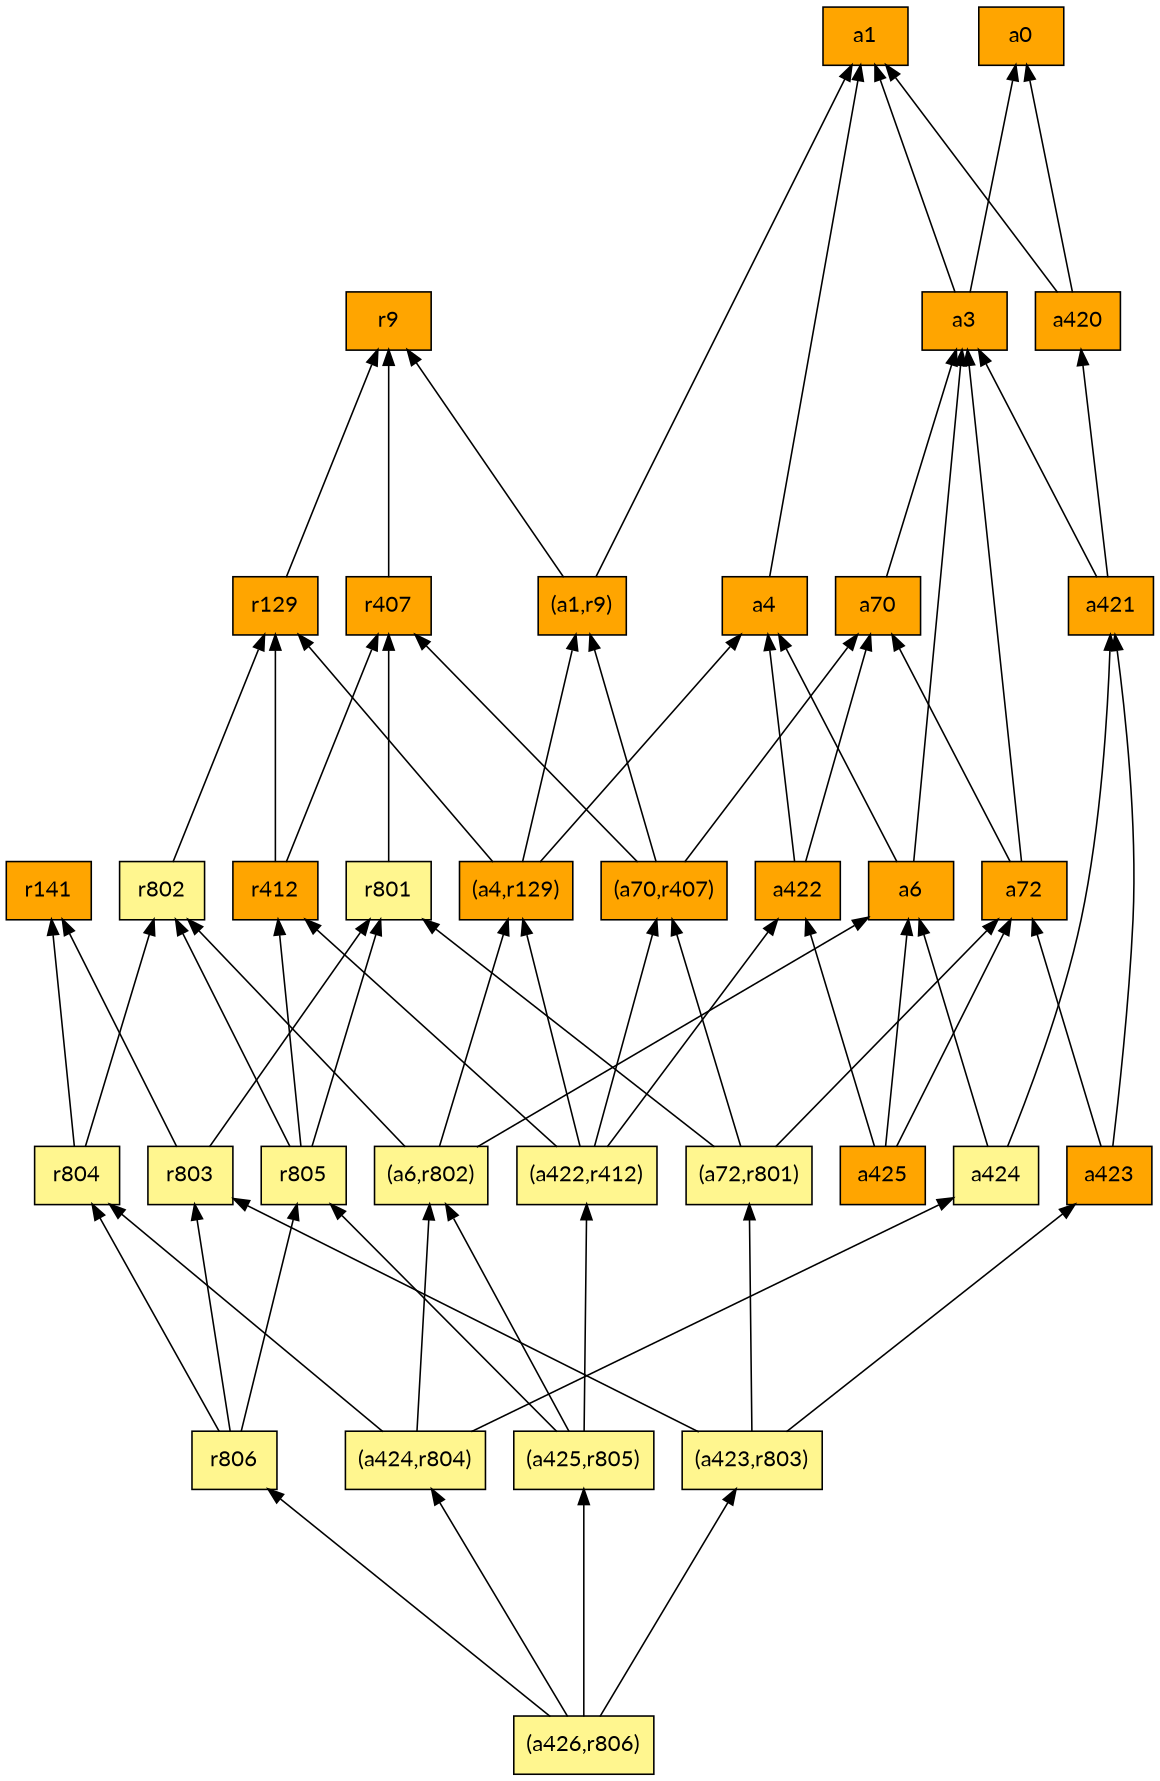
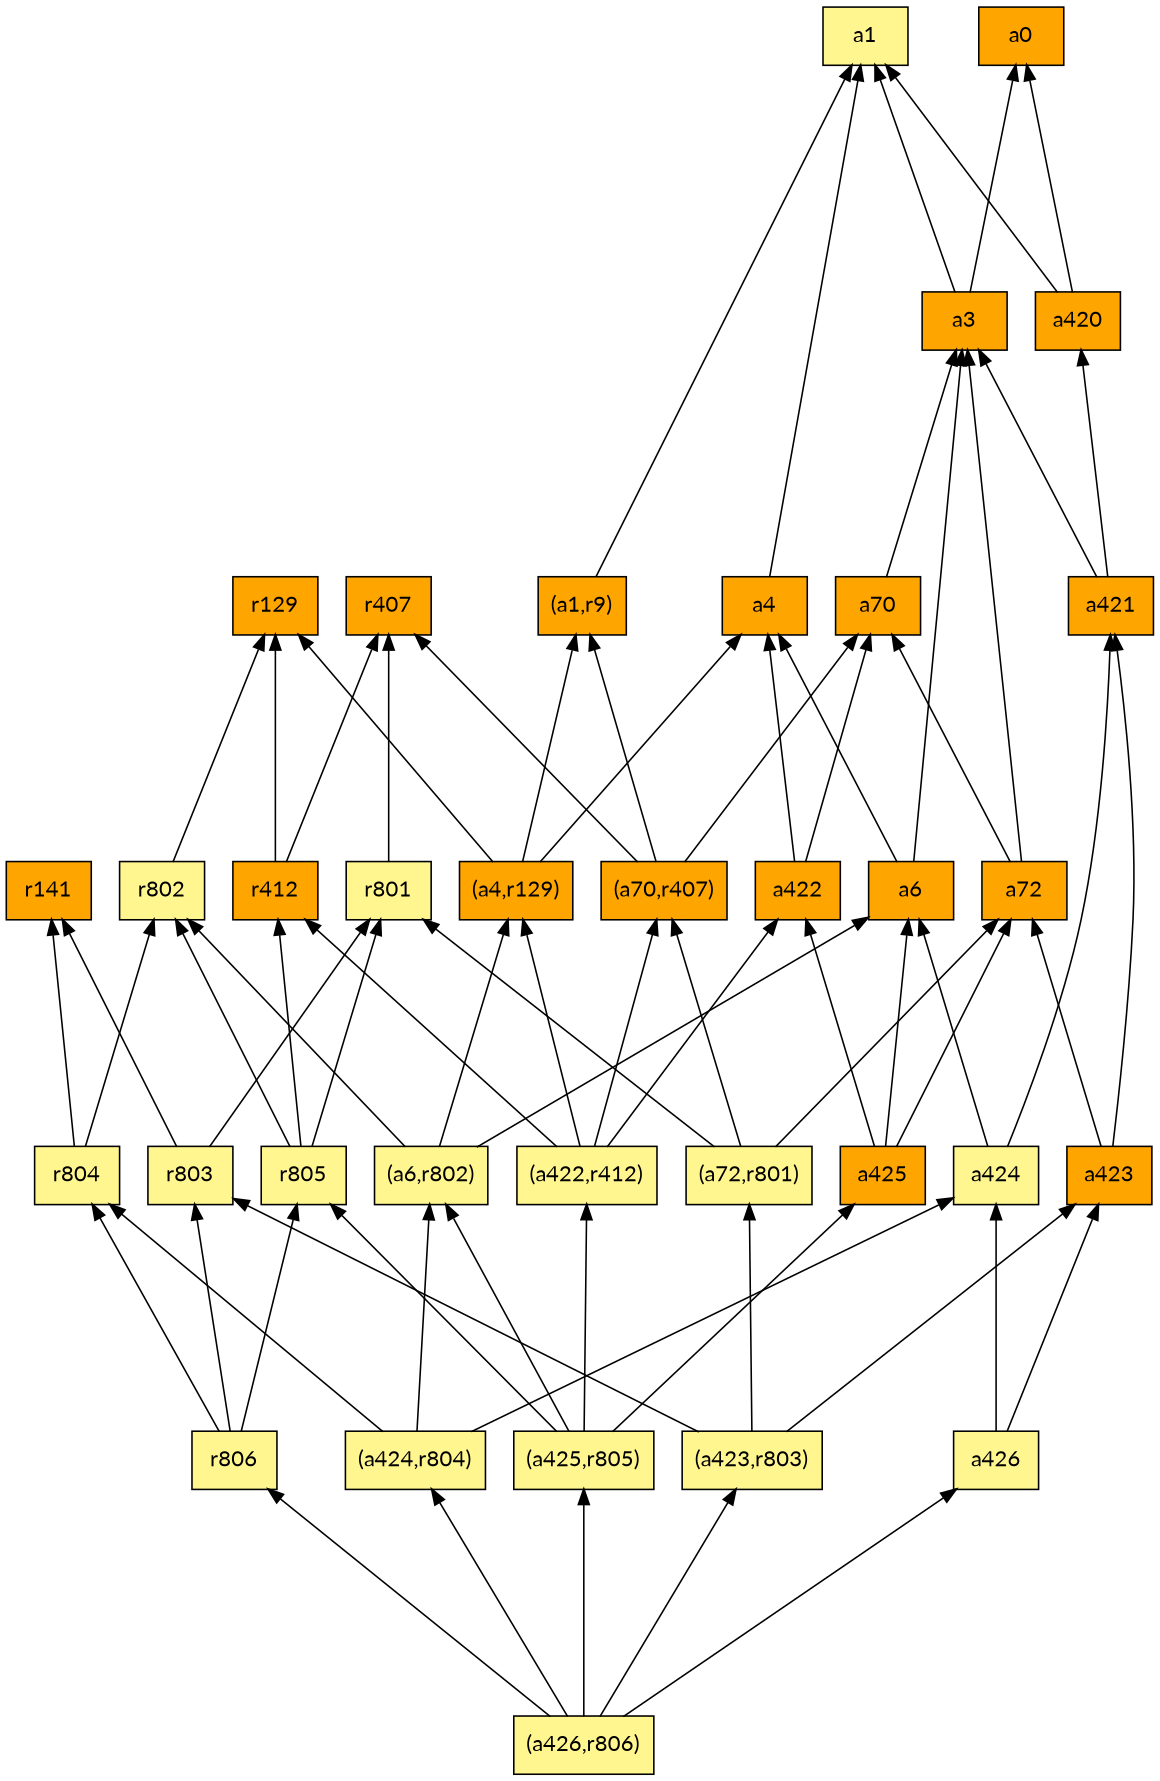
node "a1": fillcolor orange -> khaki1
node "r9": removed
edge "(a425,r805)" -> "a425": added
node "a426": added
